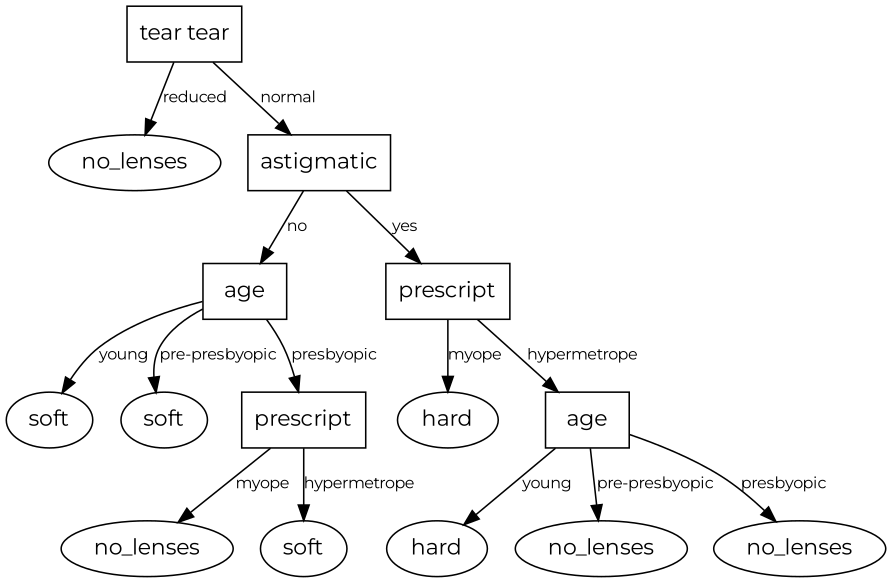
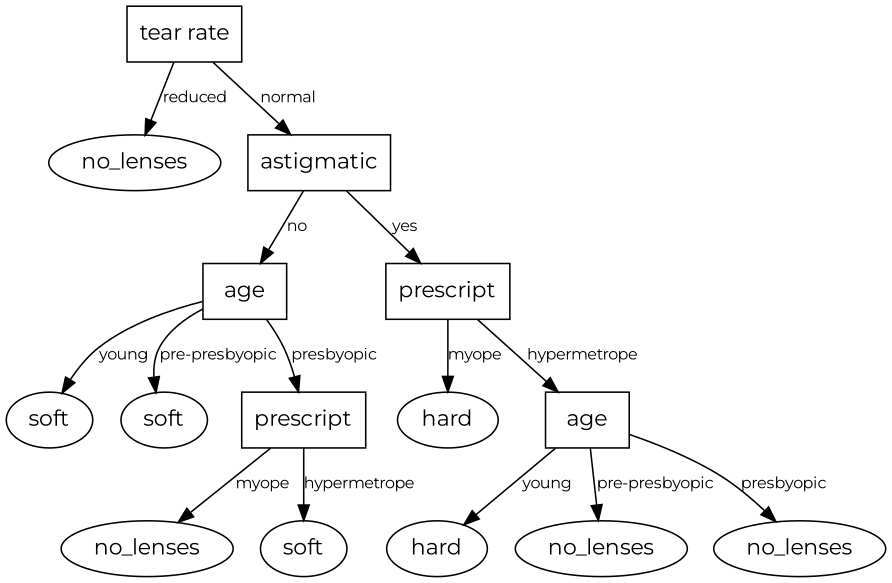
node "tear tear": label "tear tear" -> "tear rate"
